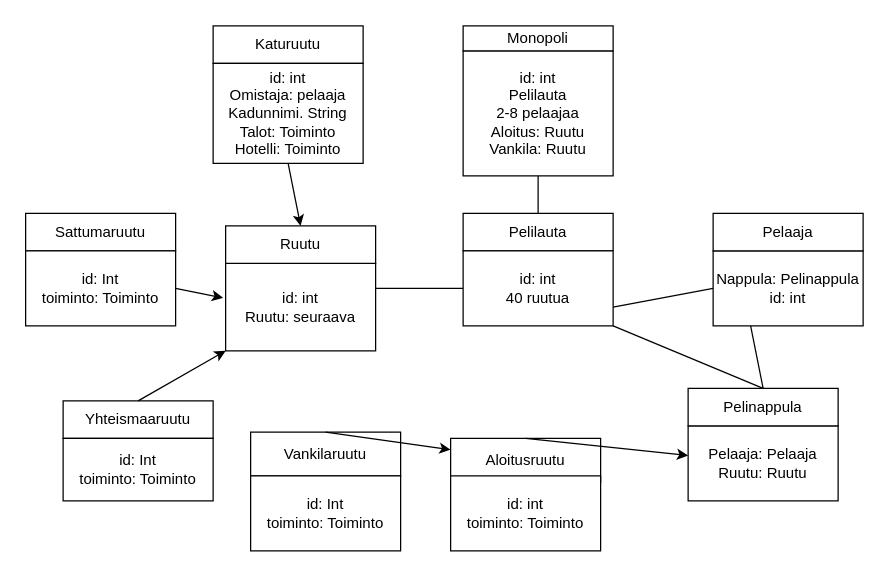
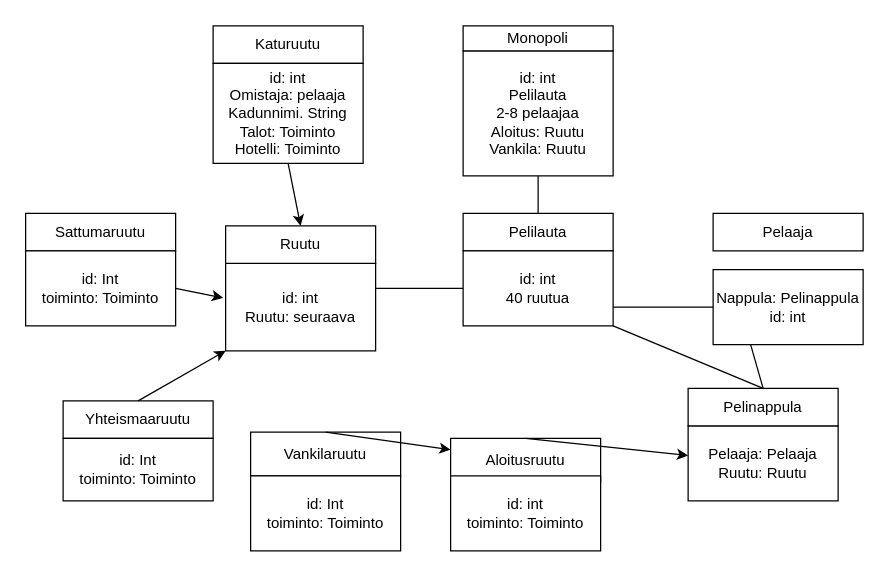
node "Nappula: Pelinappula id: int": moved (788, 288) -> (788, 307)
